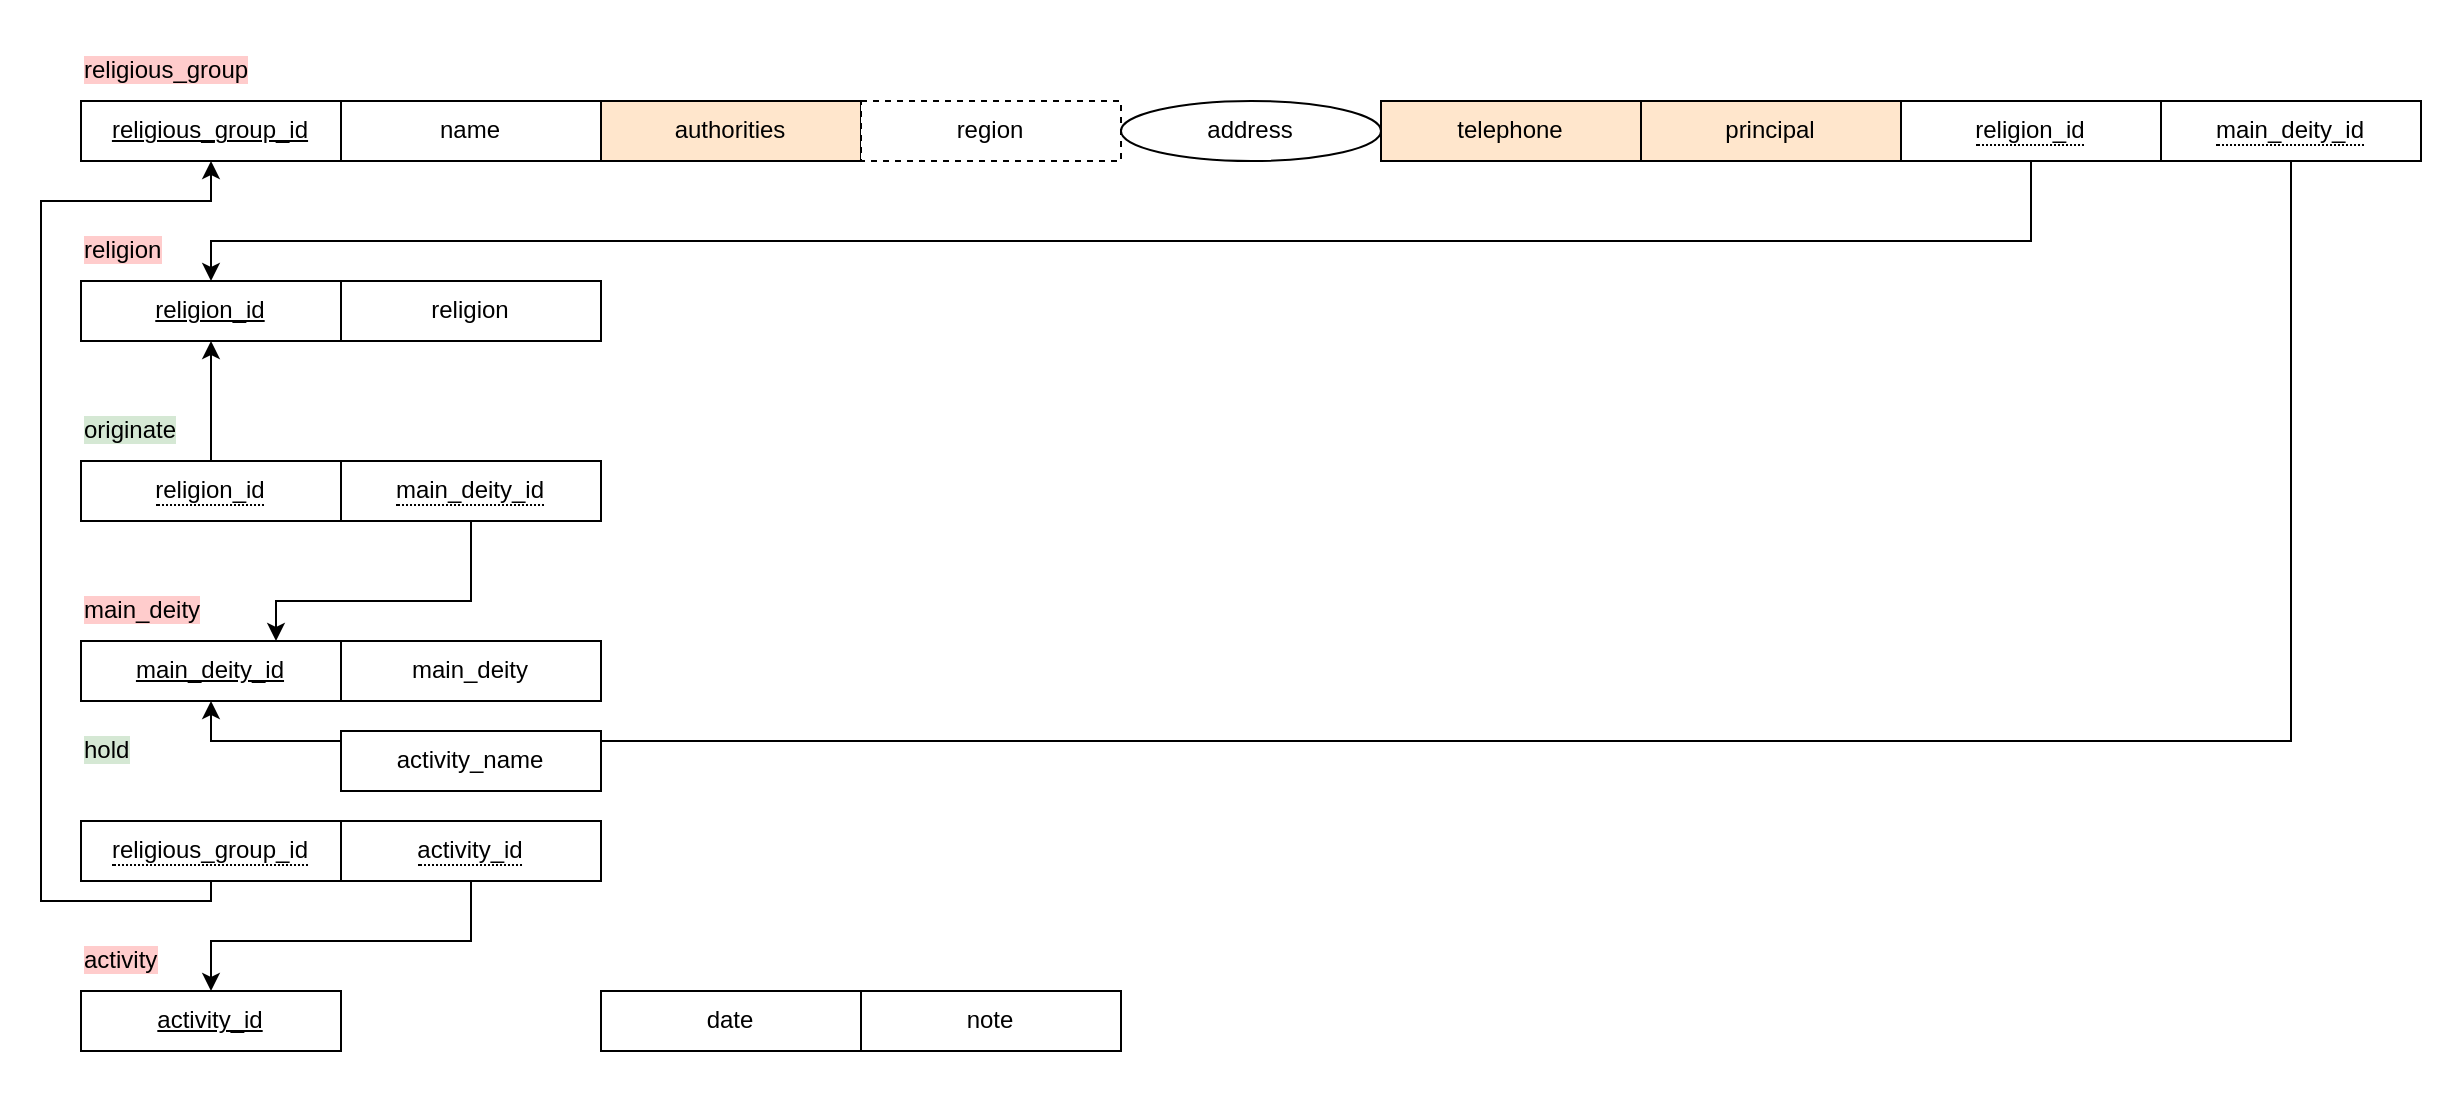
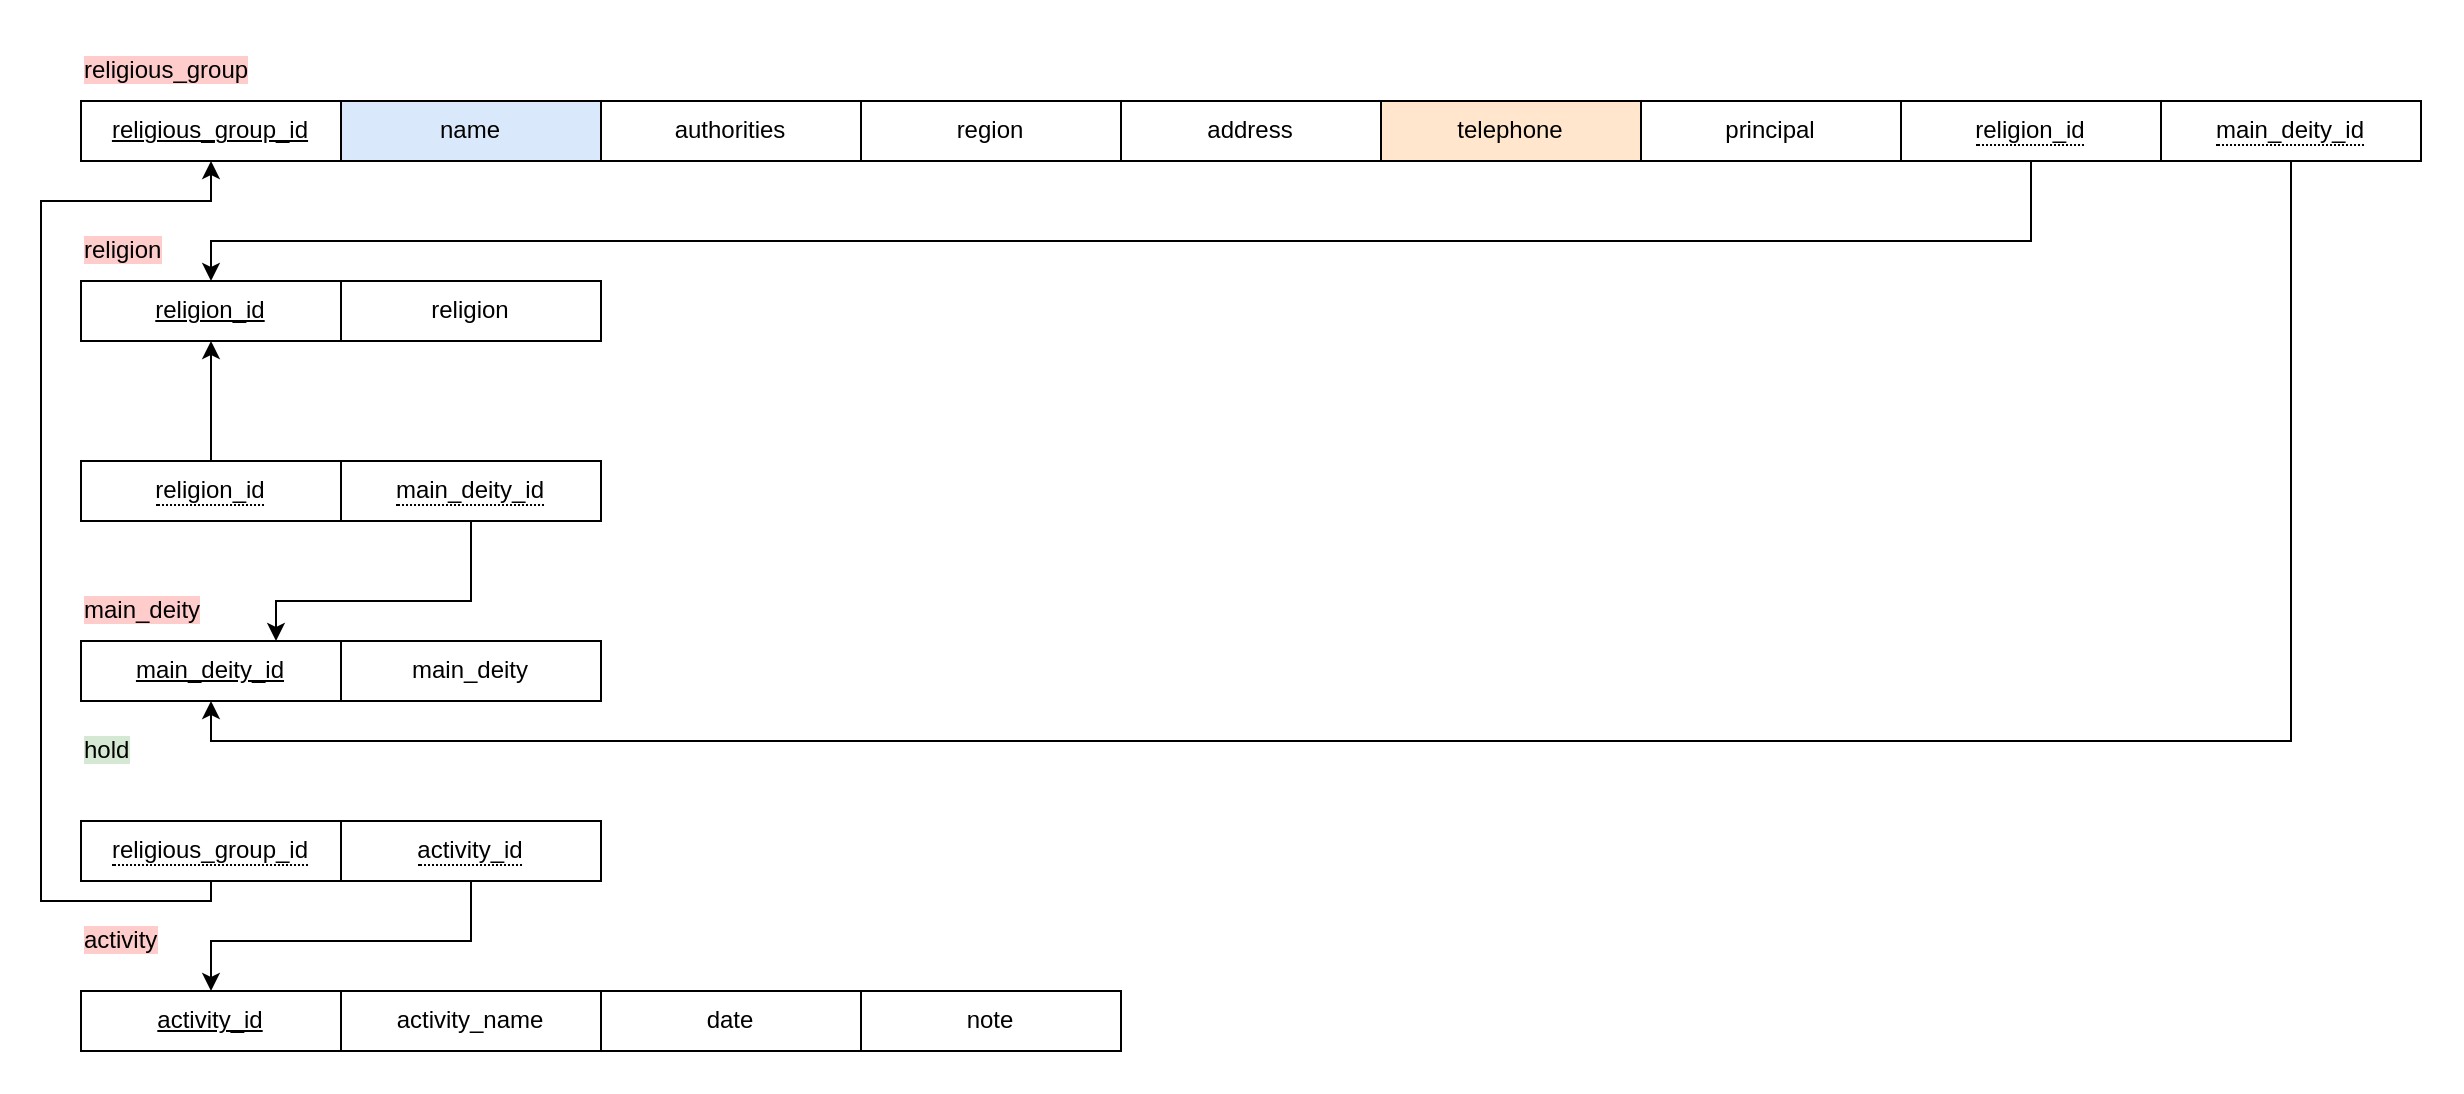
node "name": fillcolor #ffffff -> #dae8fc
node "authorities": fillcolor #ffe6cc -> #ffffff
node "region": style dashed -> solid
node "address": shape ellipse -> rectangle
node "principal": fillcolor #ffe6cc -> #ffffff
node "originate": removed
node "activity_name": moved (471, 761) -> (471, 1021)
node "activity": moved (141, 961) -> (141, 941)
